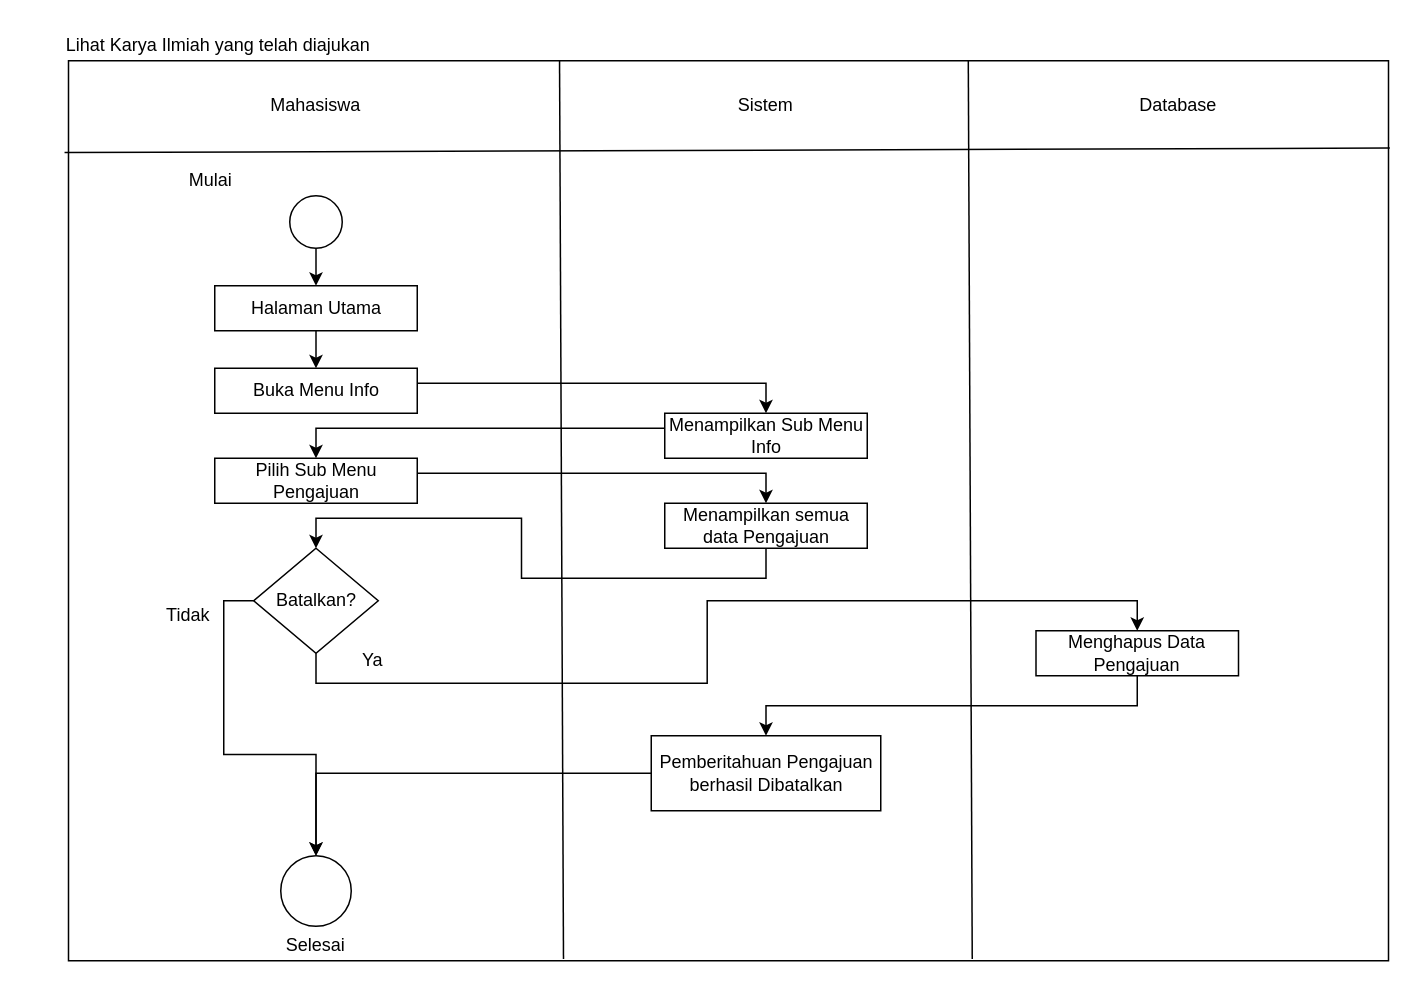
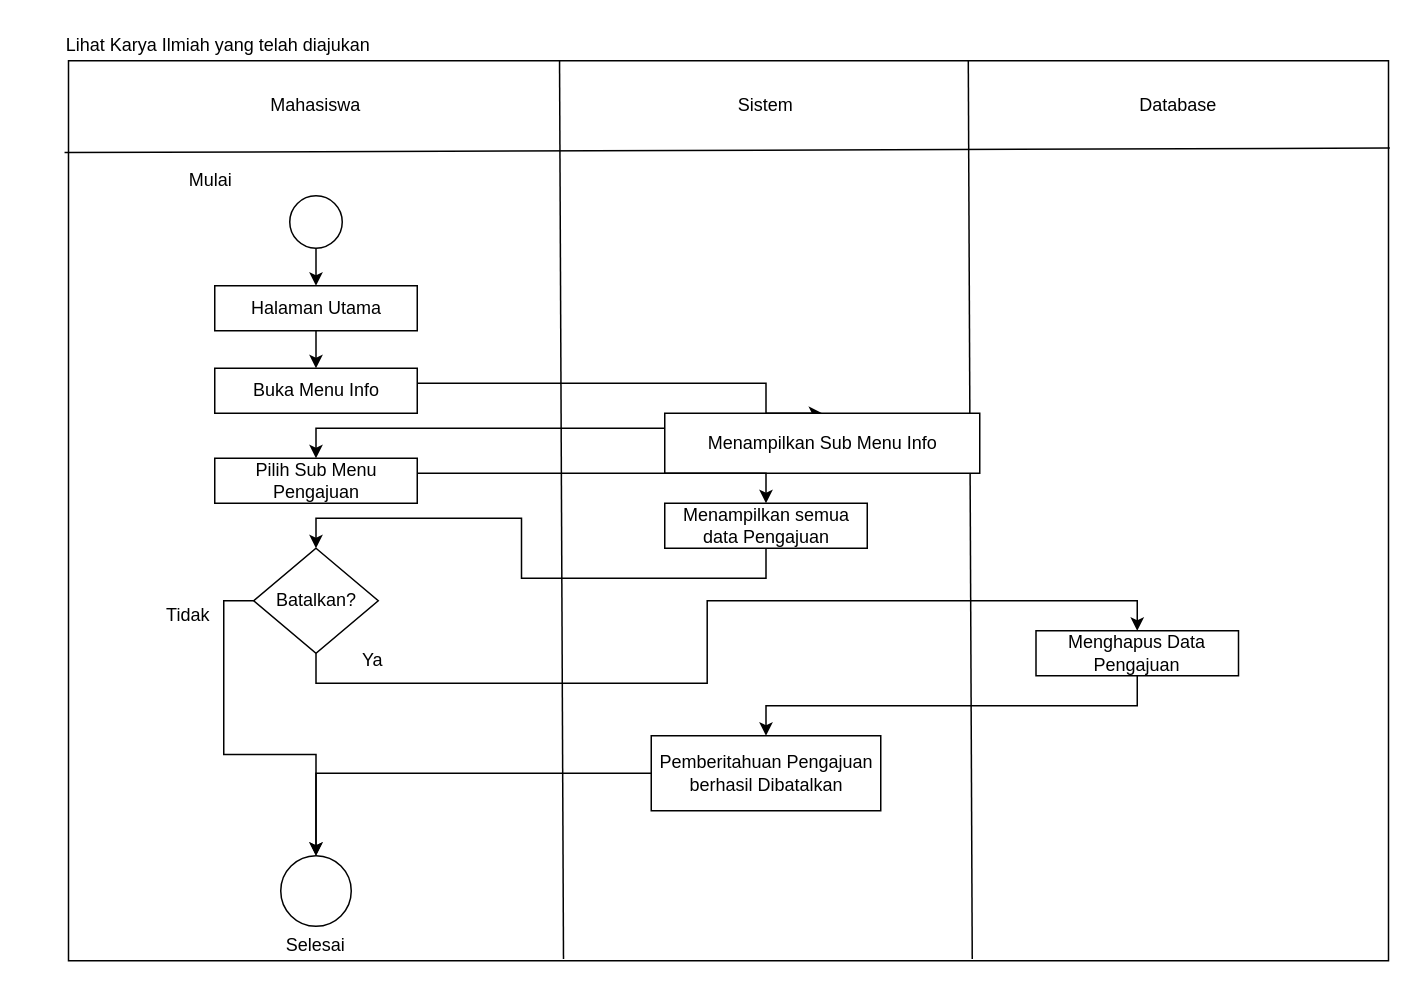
node "Menampilkan Sub Menu Info": size 203x45 -> 315x60
